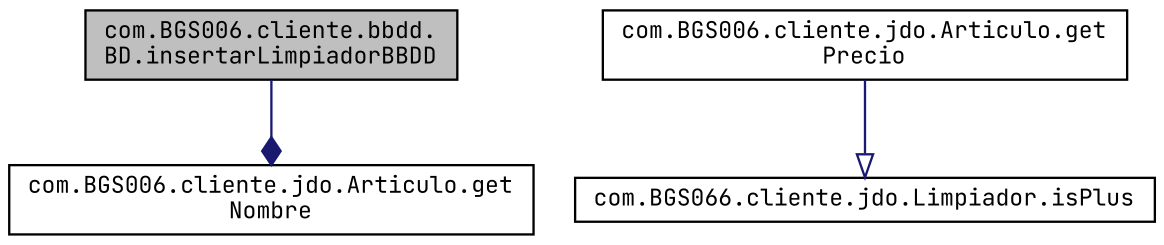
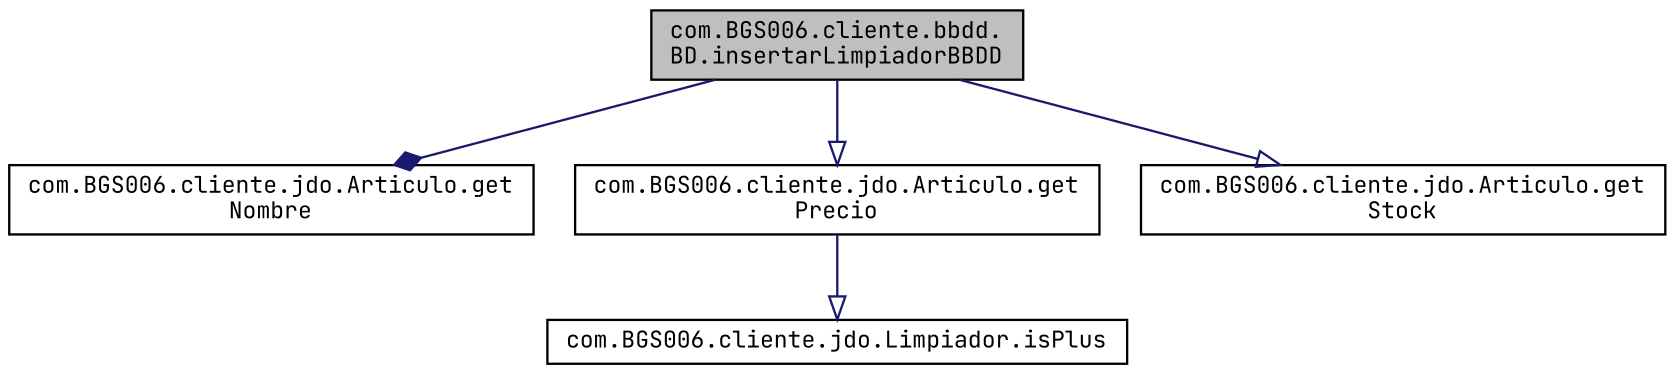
edge "com.BGS006.cliente.bbdd. BD.insertarLimpiadorBBDD" -> "com.BGS006.cliente.jdo.Articulo.get Precio": added
node "com.BGS066.cliente.jdo.Limpiador.isPlus": label "com.BGS066.cliente.jdo.Limpiador.isPlus" -> "com.BGS006.cliente.jdo.Limpiador.isPlus"
node "com.BGS006.cliente.jdo.Articulo.get Stock": added
